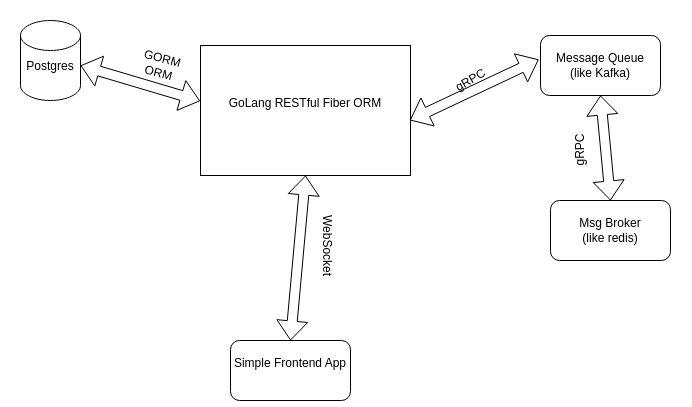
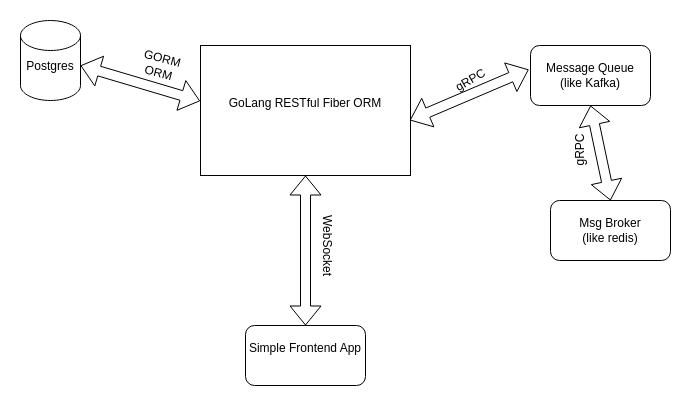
node "Message Queue (like Kafka)": moved (601, 66) -> (591, 76)
node "Simple Frontend App": moved (291, 371) -> (306, 356)
